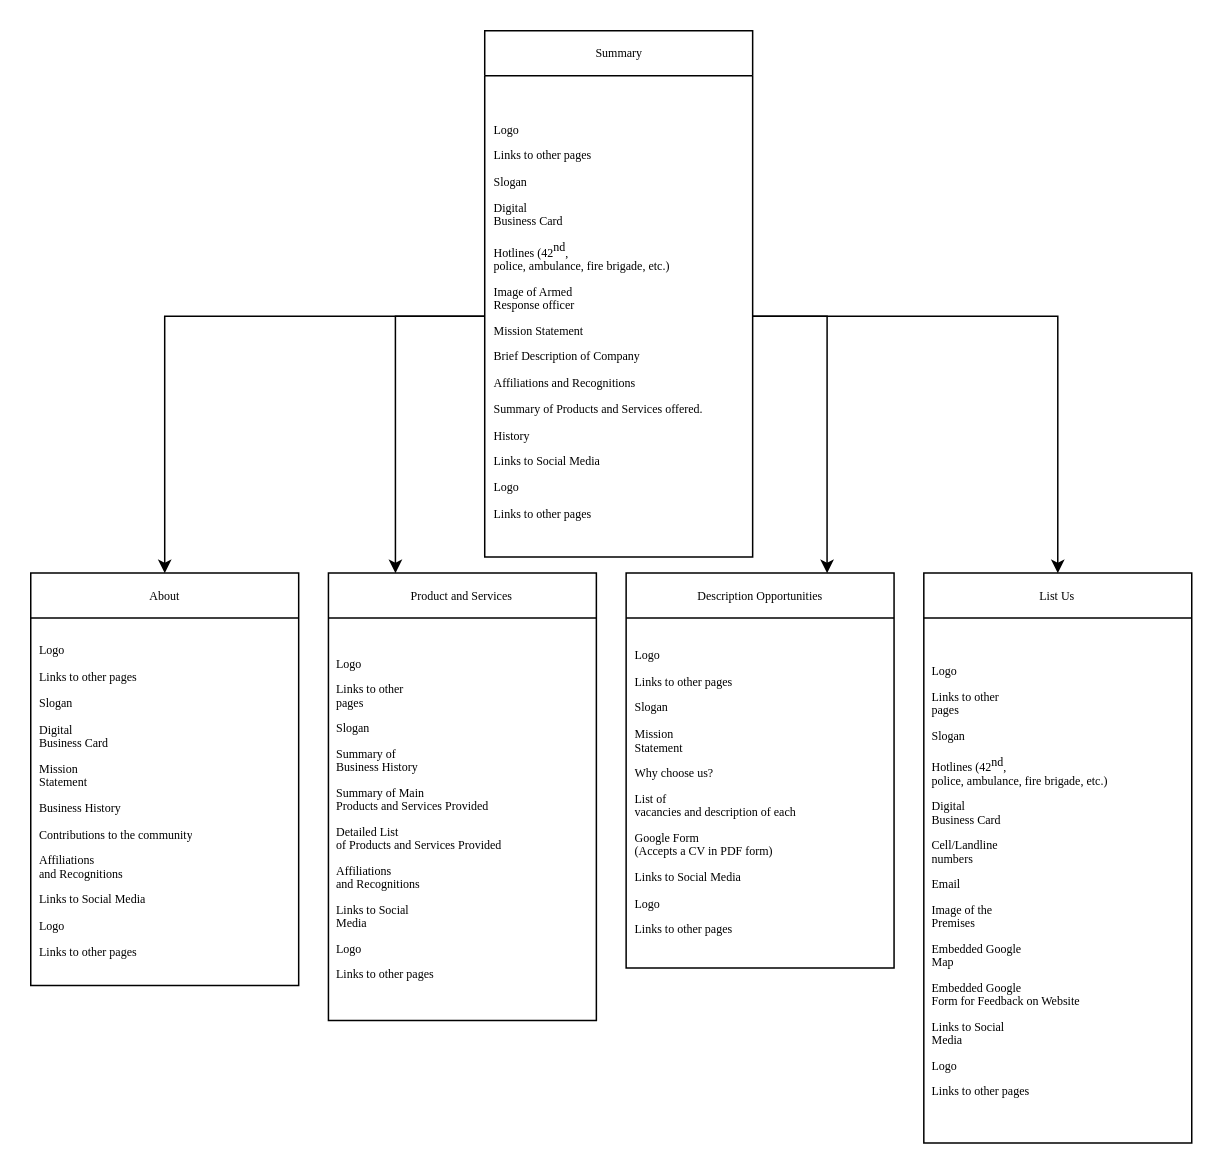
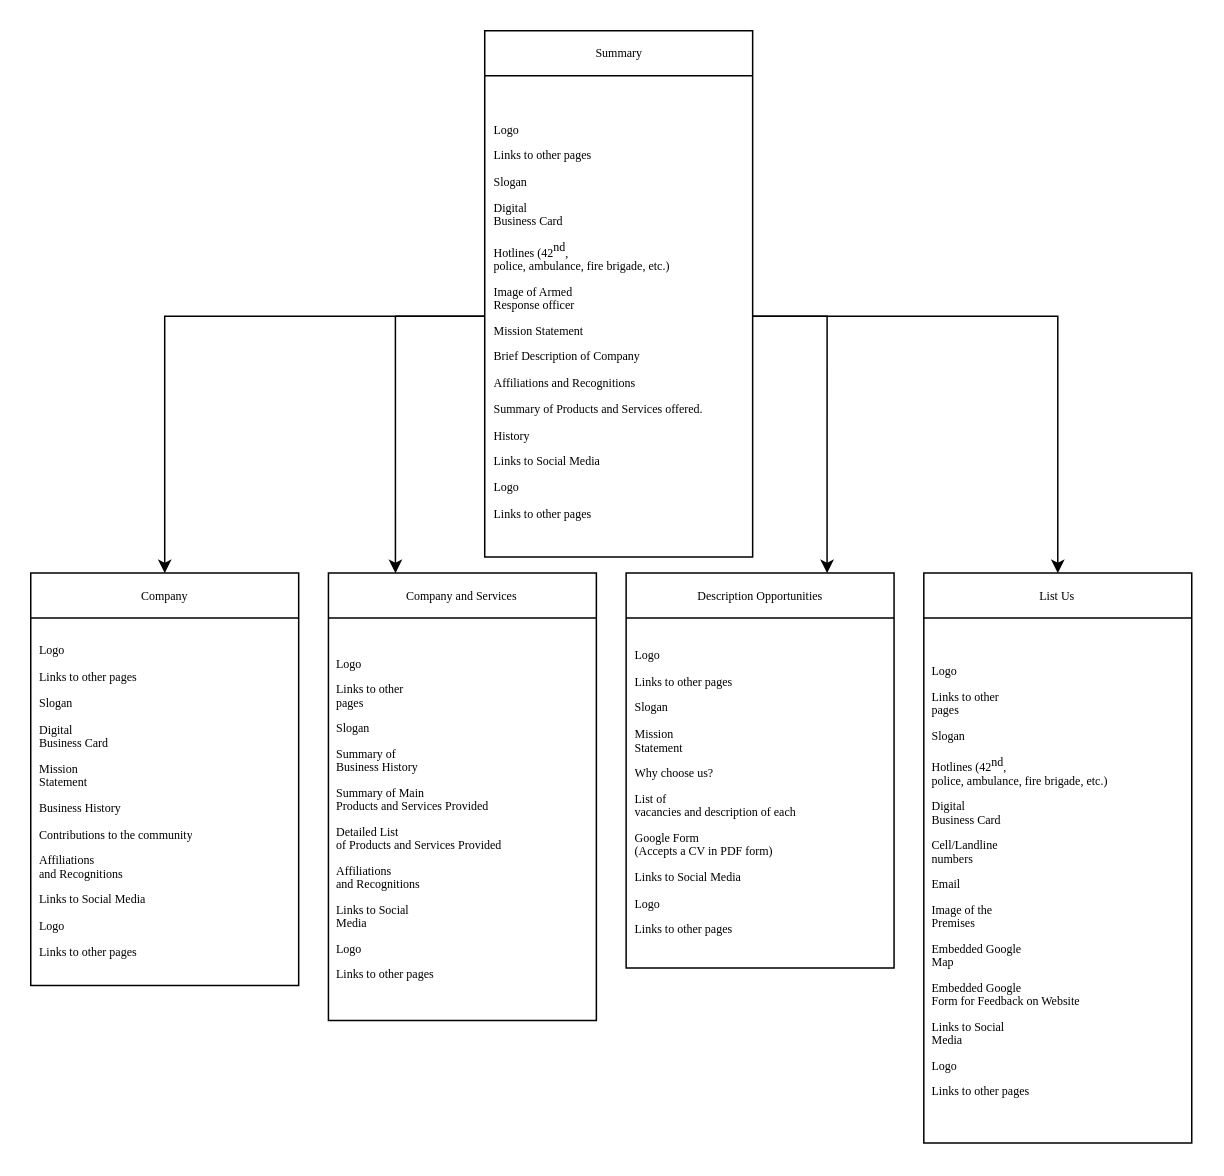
node "About": label "About" -> "Company"
node "Product and Services": label "Product and Services" -> "Company and Services"
